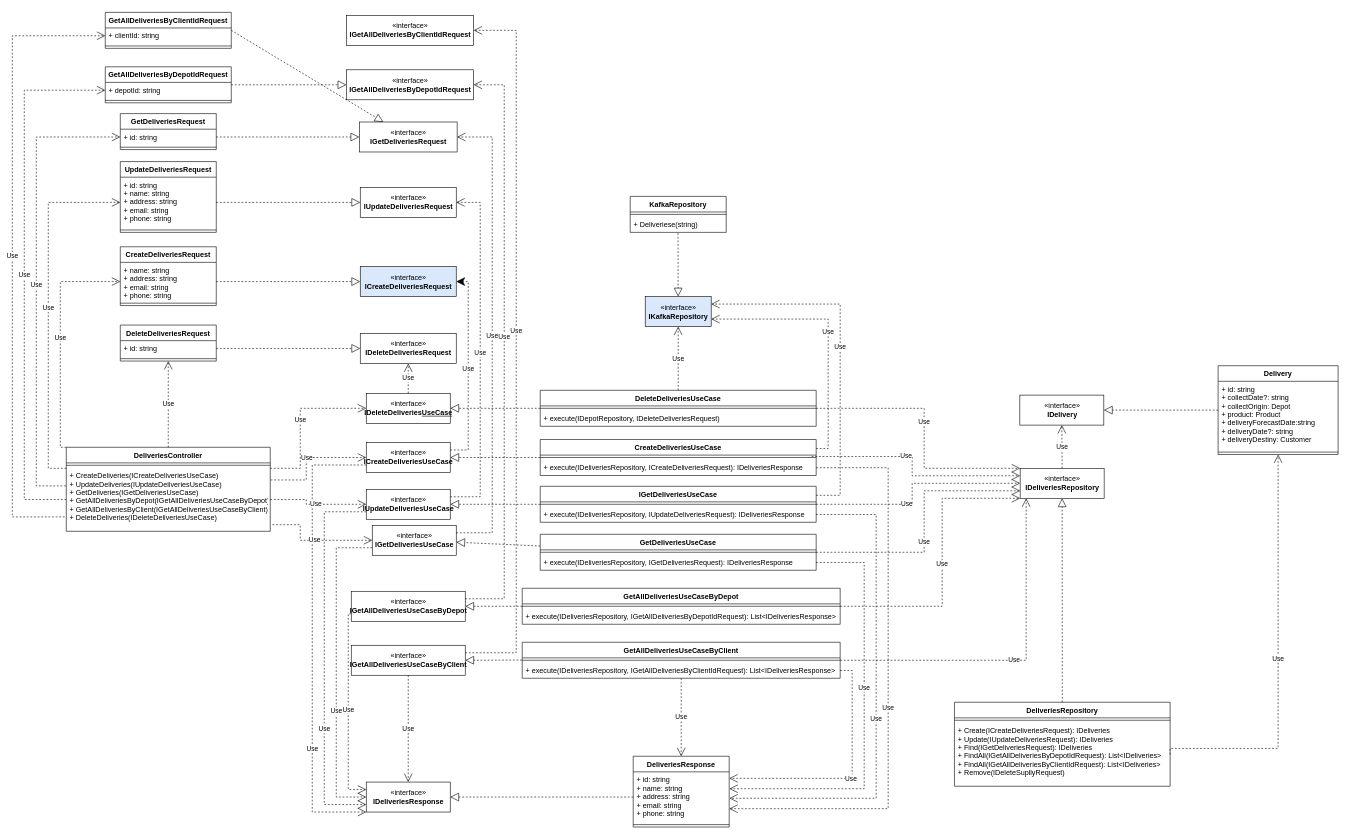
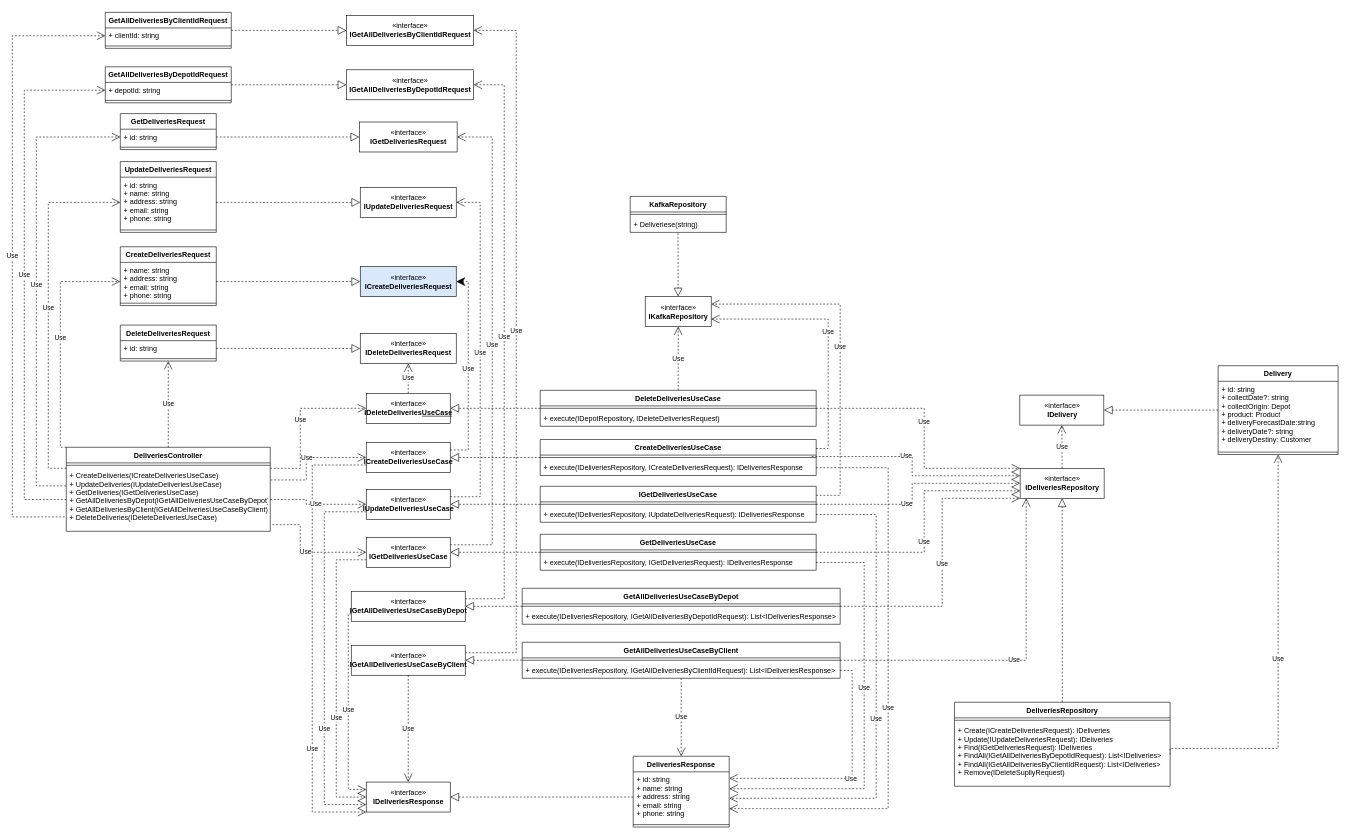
edge "GetAllDeliveriesByClientIdRequest" -> "«interface» IGetDeliveriesRequest": now "GetAllDeliveriesByClientIdRequest" -> "«interface» IGetAllDeliveriesByClientIdRequest"
node "«interface» IKafkaRepository": fillcolor #dae8fc -> #ffffff
node "«interface» IGetDeliveriesUseCase": moved (414, 540) -> (408, 552)
